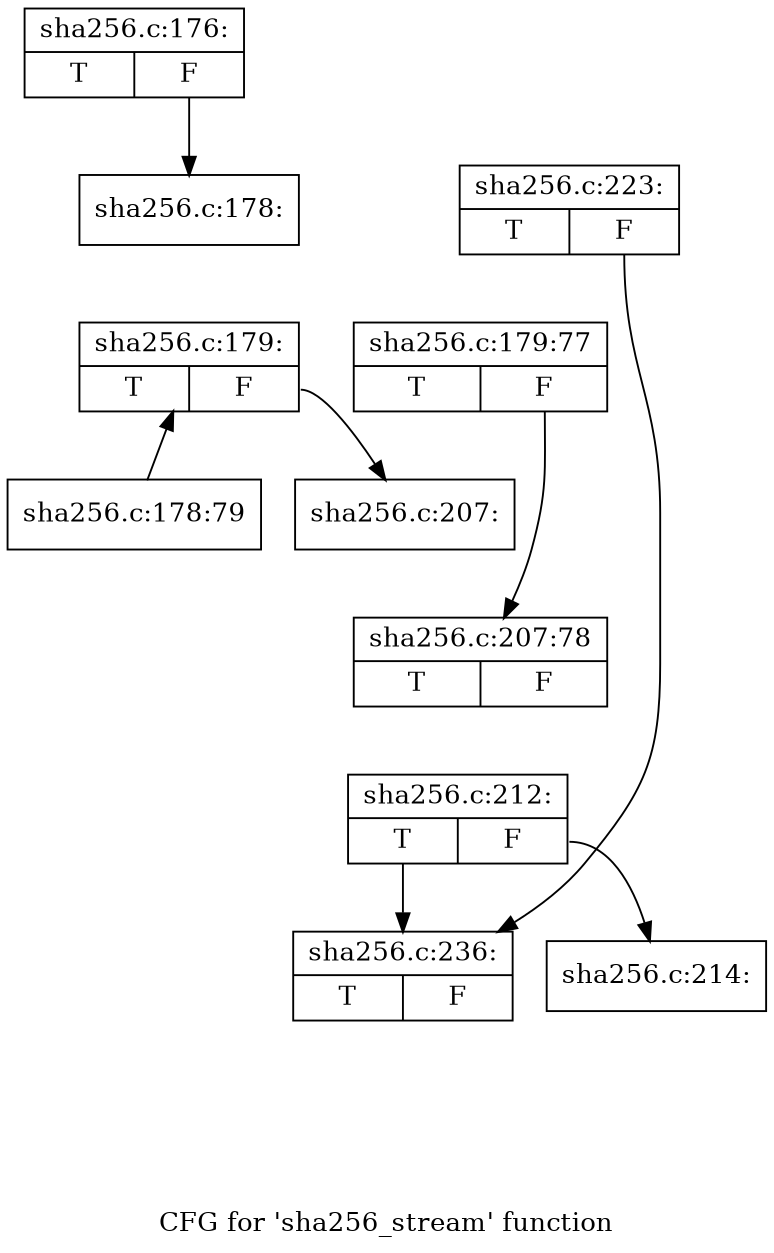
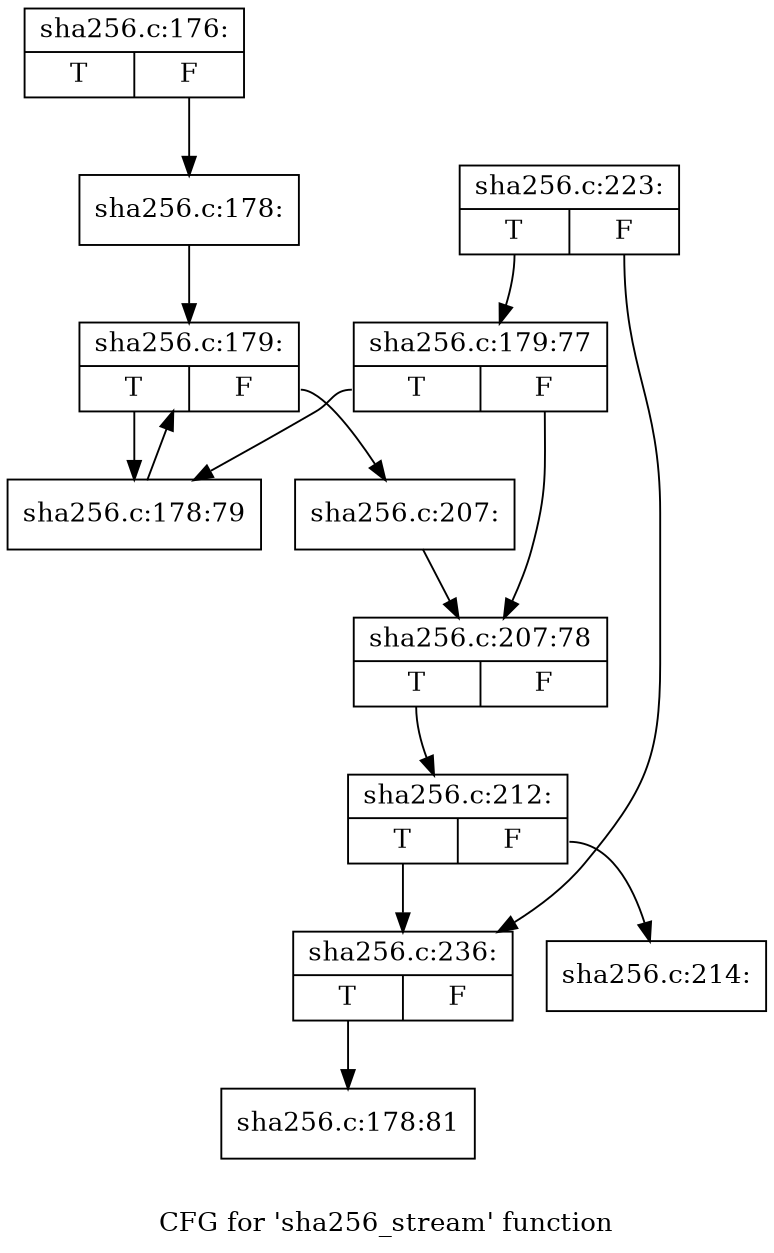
edge "sha256.c:178:" -> "sha256.c:179:": added
edge "sha256.c:223:" -> "sha256.c:179:77": added
edge "sha256.c:179:77" -> "sha256.c:178:79": added
edge "sha256.c:179:" -> "sha256.c:178:79": added
edge "sha256.c:207:" -> "sha256.c:207:78": added
edge "sha256.c:207:78" -> "sha256.c:212:": added
node "sha256.c:178:81": added
